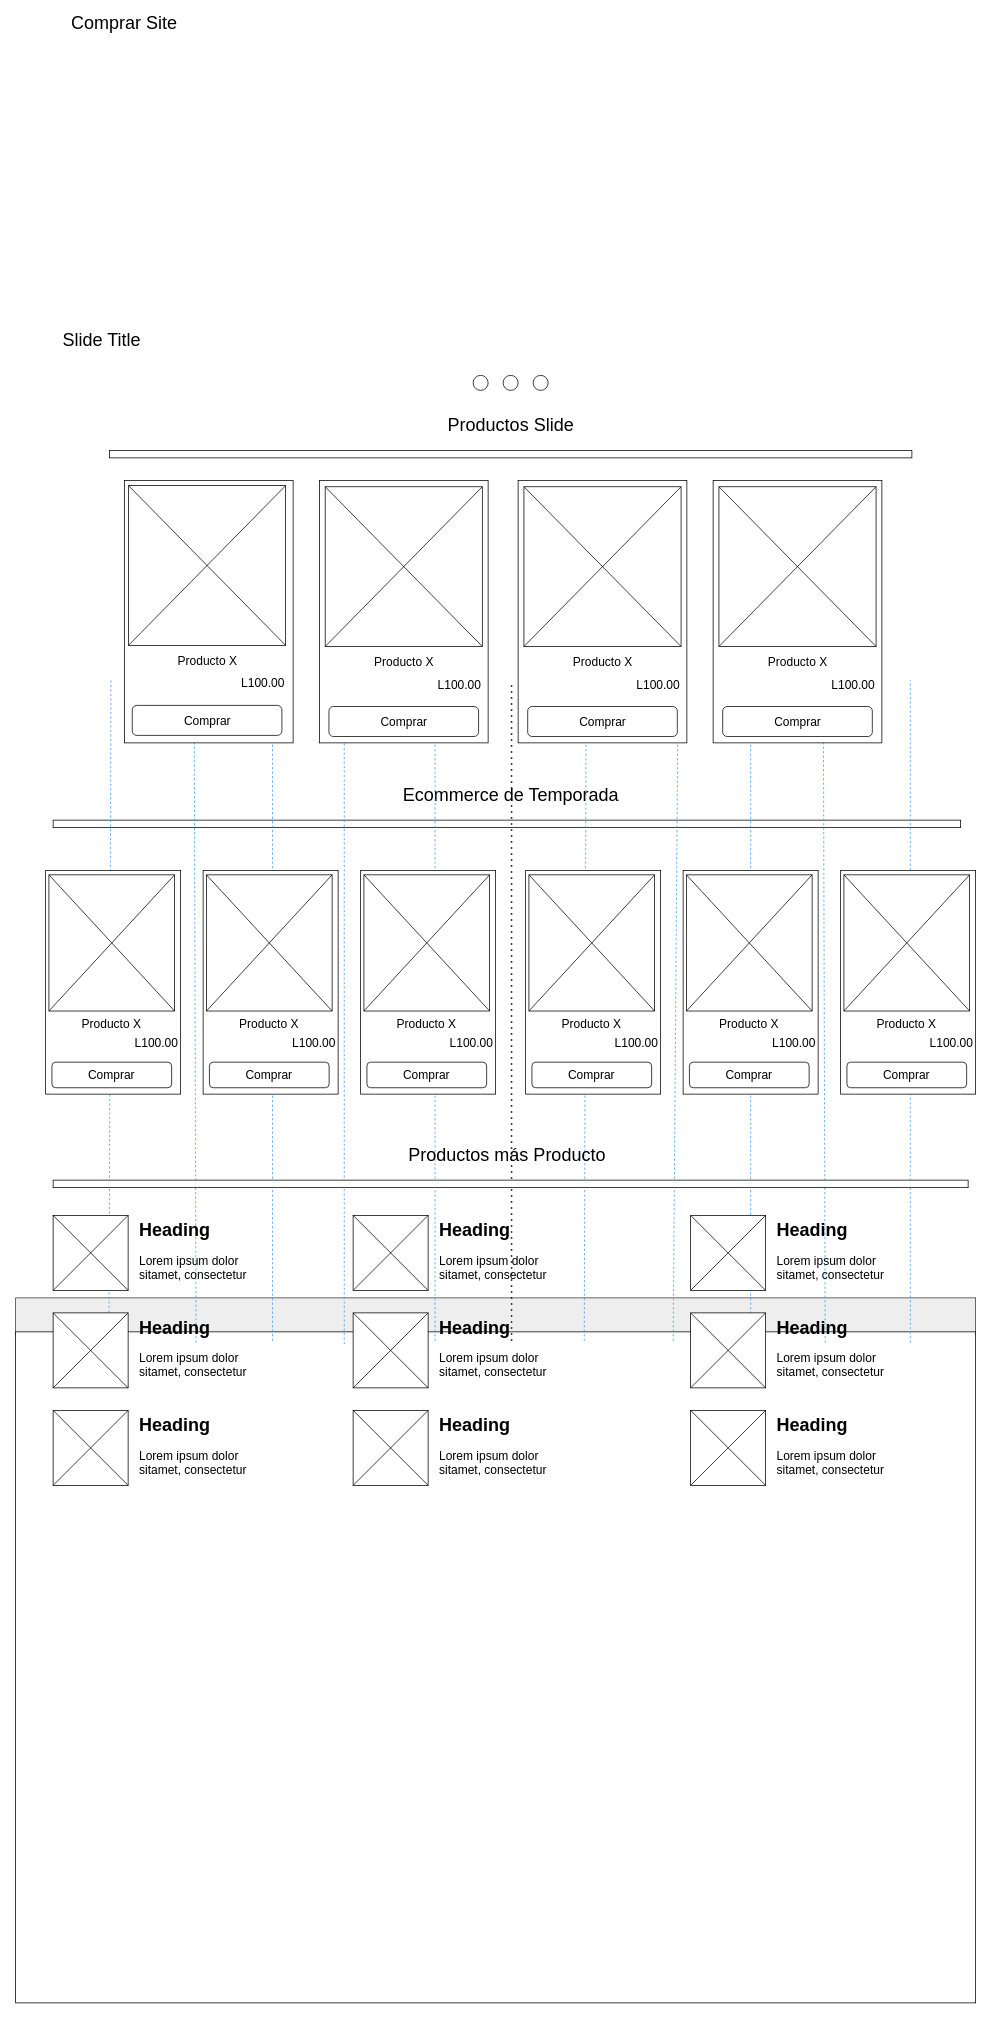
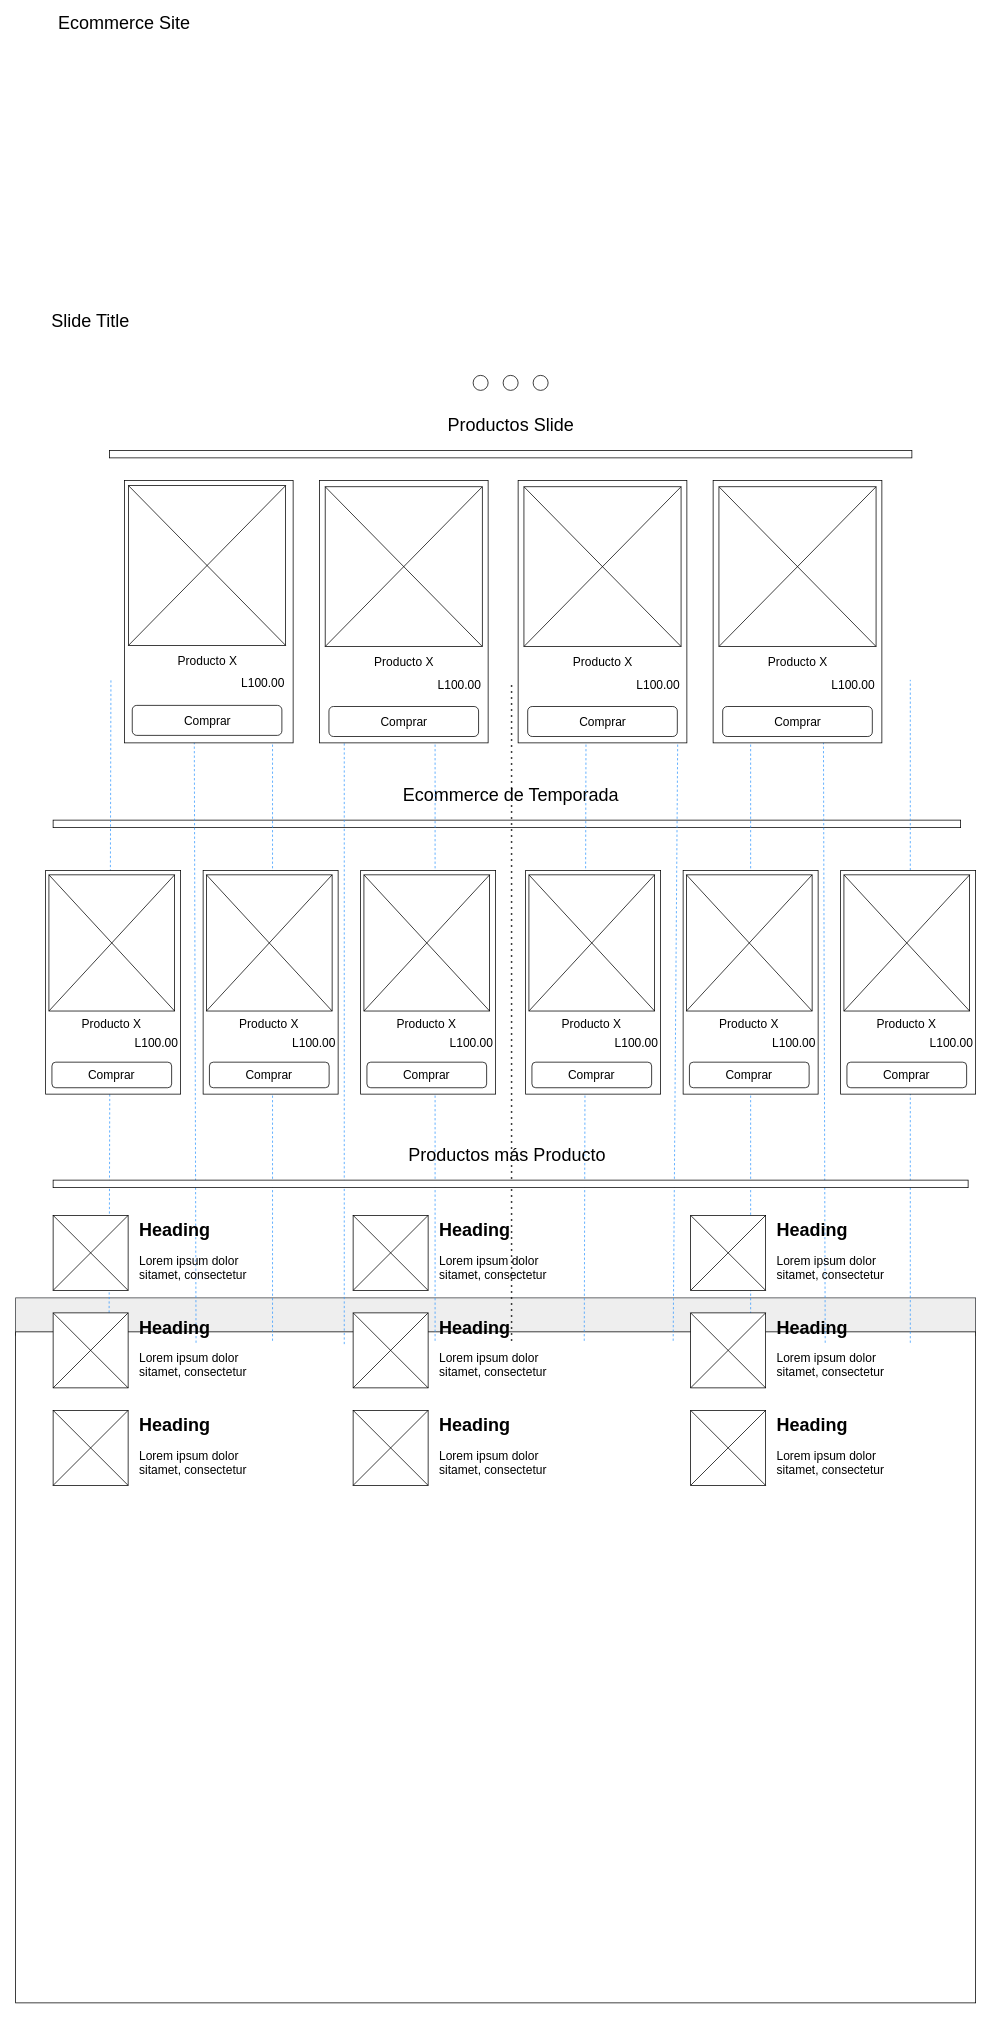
node "Comprar Site": label "Comprar Site" -> "Ecommerce Site"
node "Slide Title": moved (102, 340) -> (90, 321)
